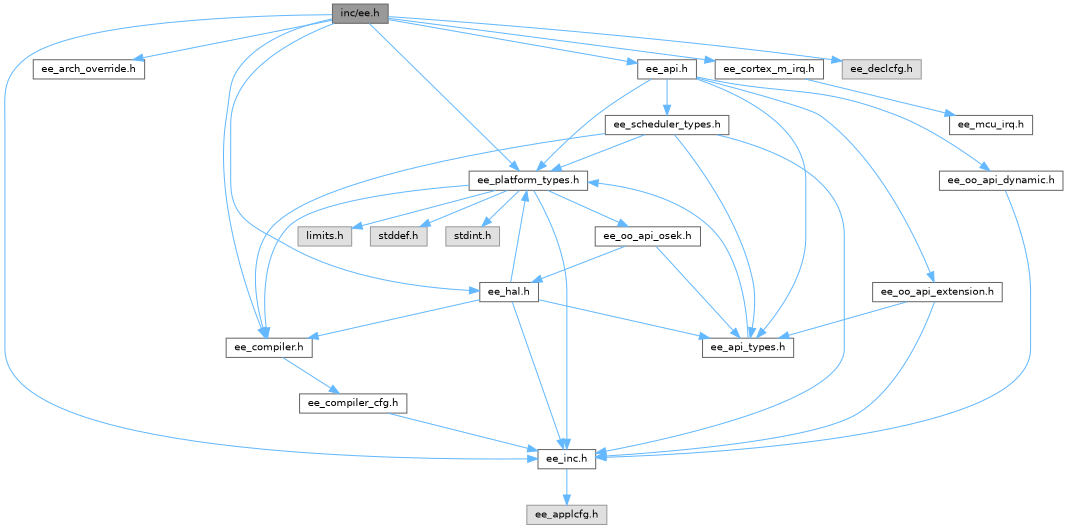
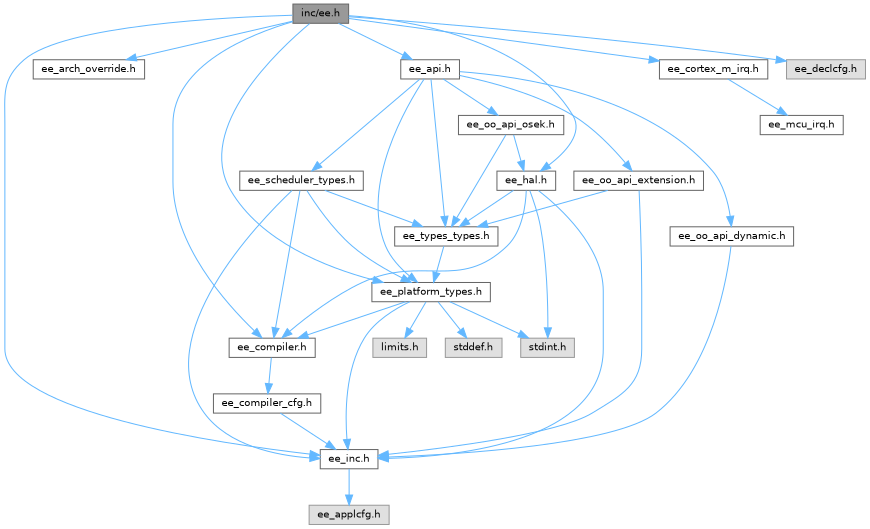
edge "ee_platform_types.h" -> "ee_oo_api_osek.h": now "ee_api.h" -> "ee_oo_api_osek.h"
edge "ee_hal.h" -> "ee_platform_types.h": now "ee_hal.h" -> "stdint.h"
node "ee_api_types.h": label "ee_api_types.h" -> "ee_types_types.h"
